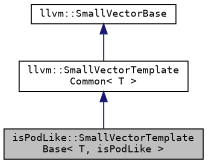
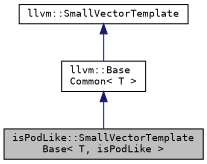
node "llvm::SmallVectorBase": label "llvm::SmallVectorBase" -> "llvm::SmallVectorTemplate"
node "llvm::SmallVectorTemplate Common< T >": label "llvm::SmallVectorTemplate Common< T >" -> "llvm::Base Common< T >"
